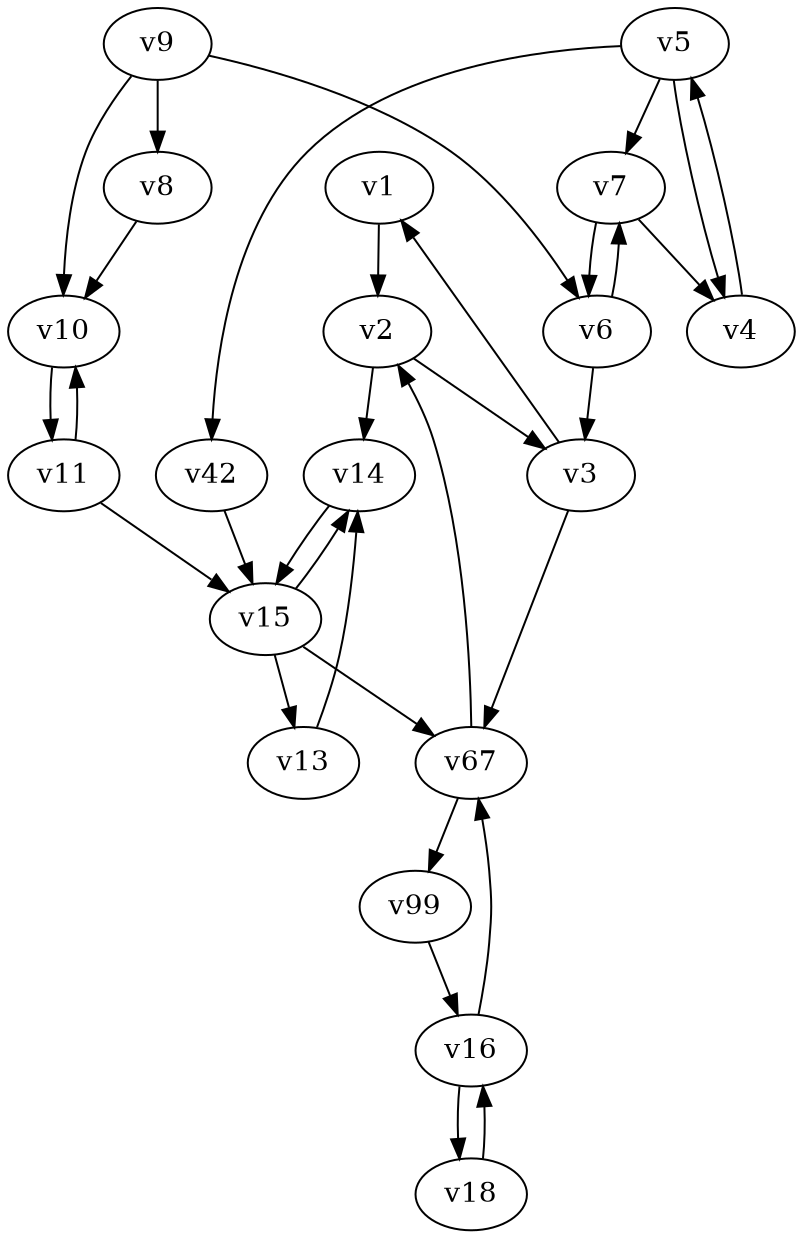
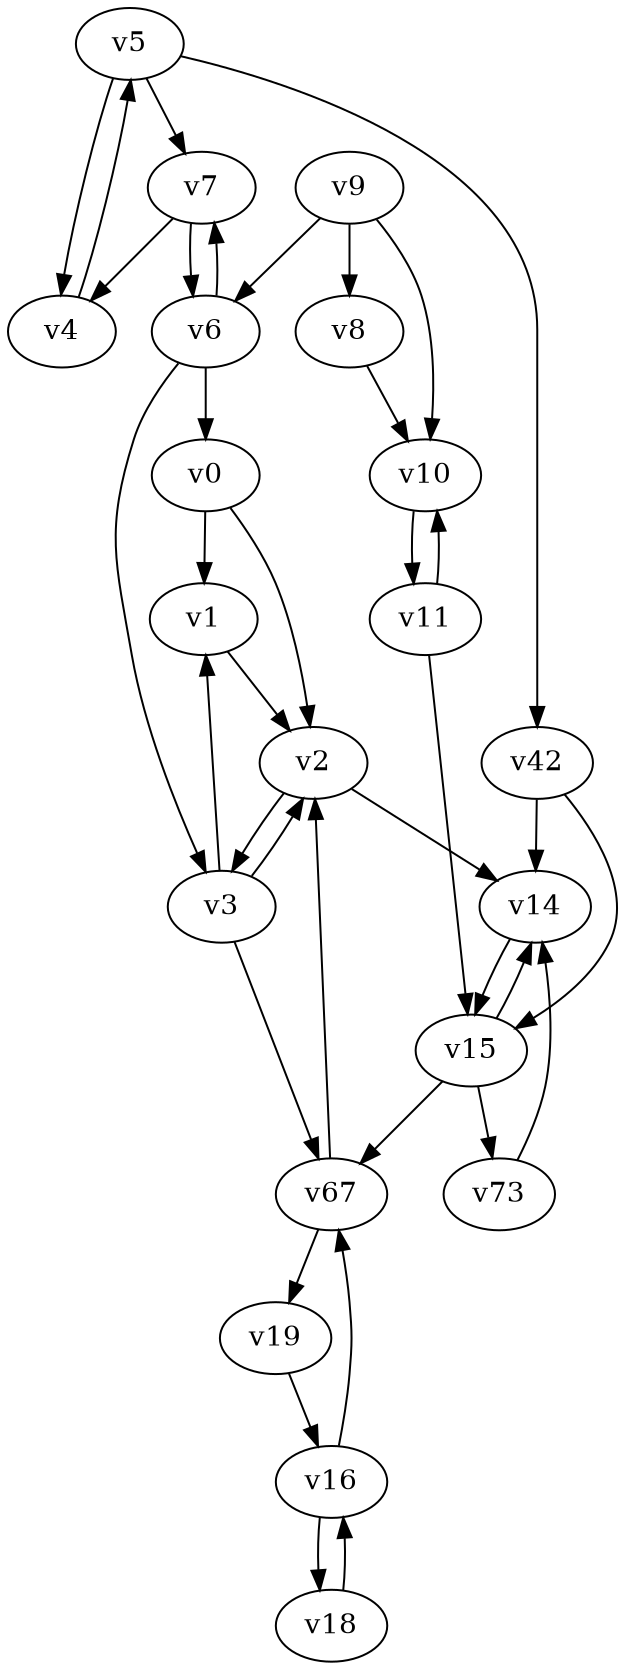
node "v0": added
node "v13": label "v13" -> "v73"
edge "v42" -> "v14": added
edge "v3" -> "v2": added
node "v99": label "v99" -> "v19"
